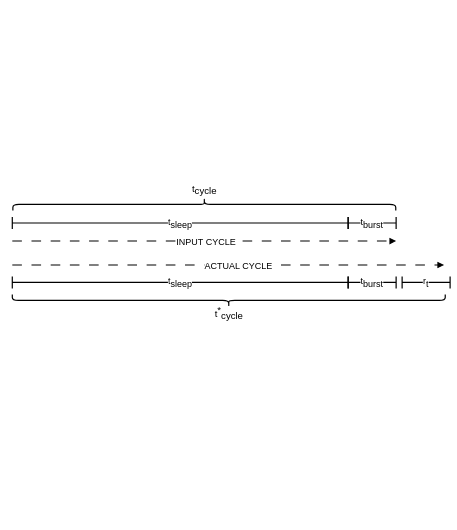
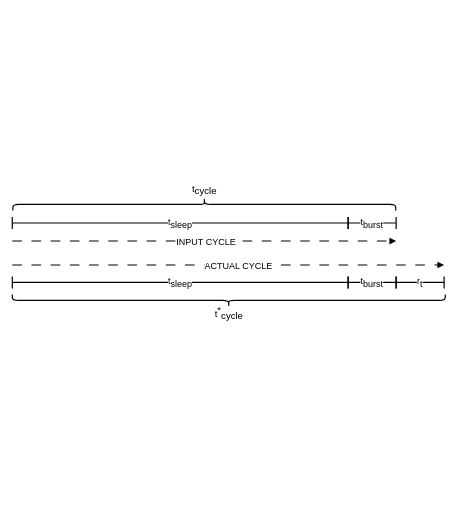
node "rt": moved (426, 282) -> (420, 282)
